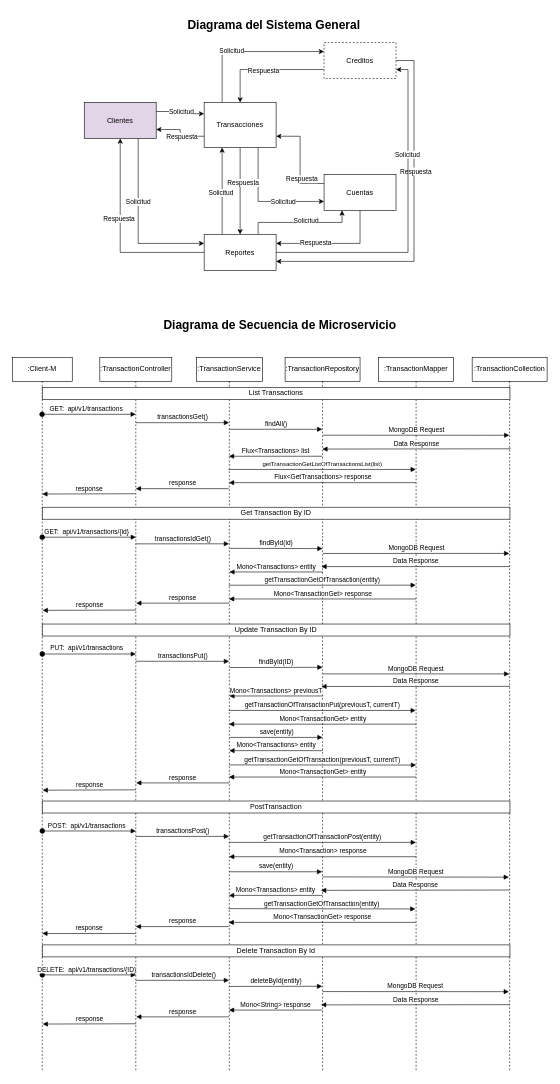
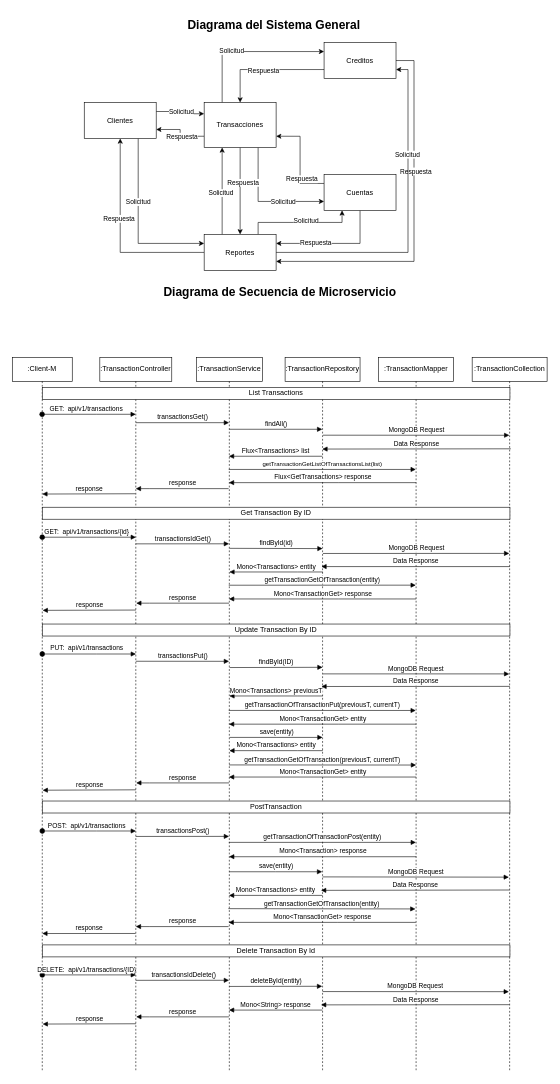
node "Creditos": style dashed -> solid
node "Clientes": fillcolor #e1d5e7 -> #ffffff
node "Diagrama de Secuencia de Microservicio": moved (280, 324) -> (280, 291)
